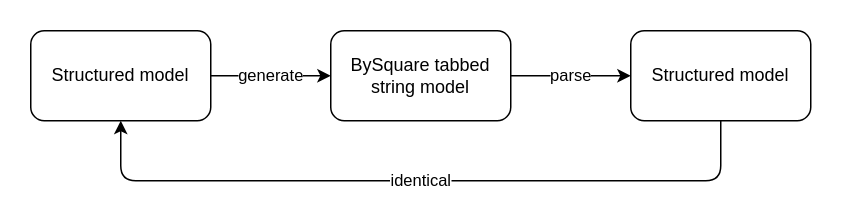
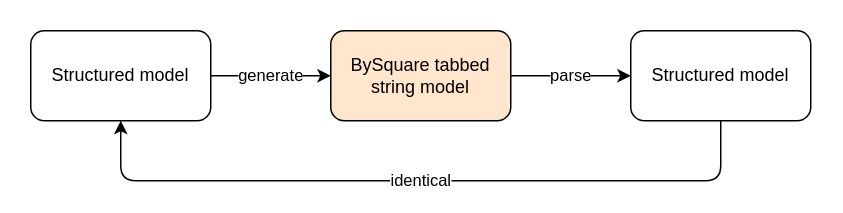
node "BySquare tabbed string model": fillcolor #ffffff -> #ffe6cc
